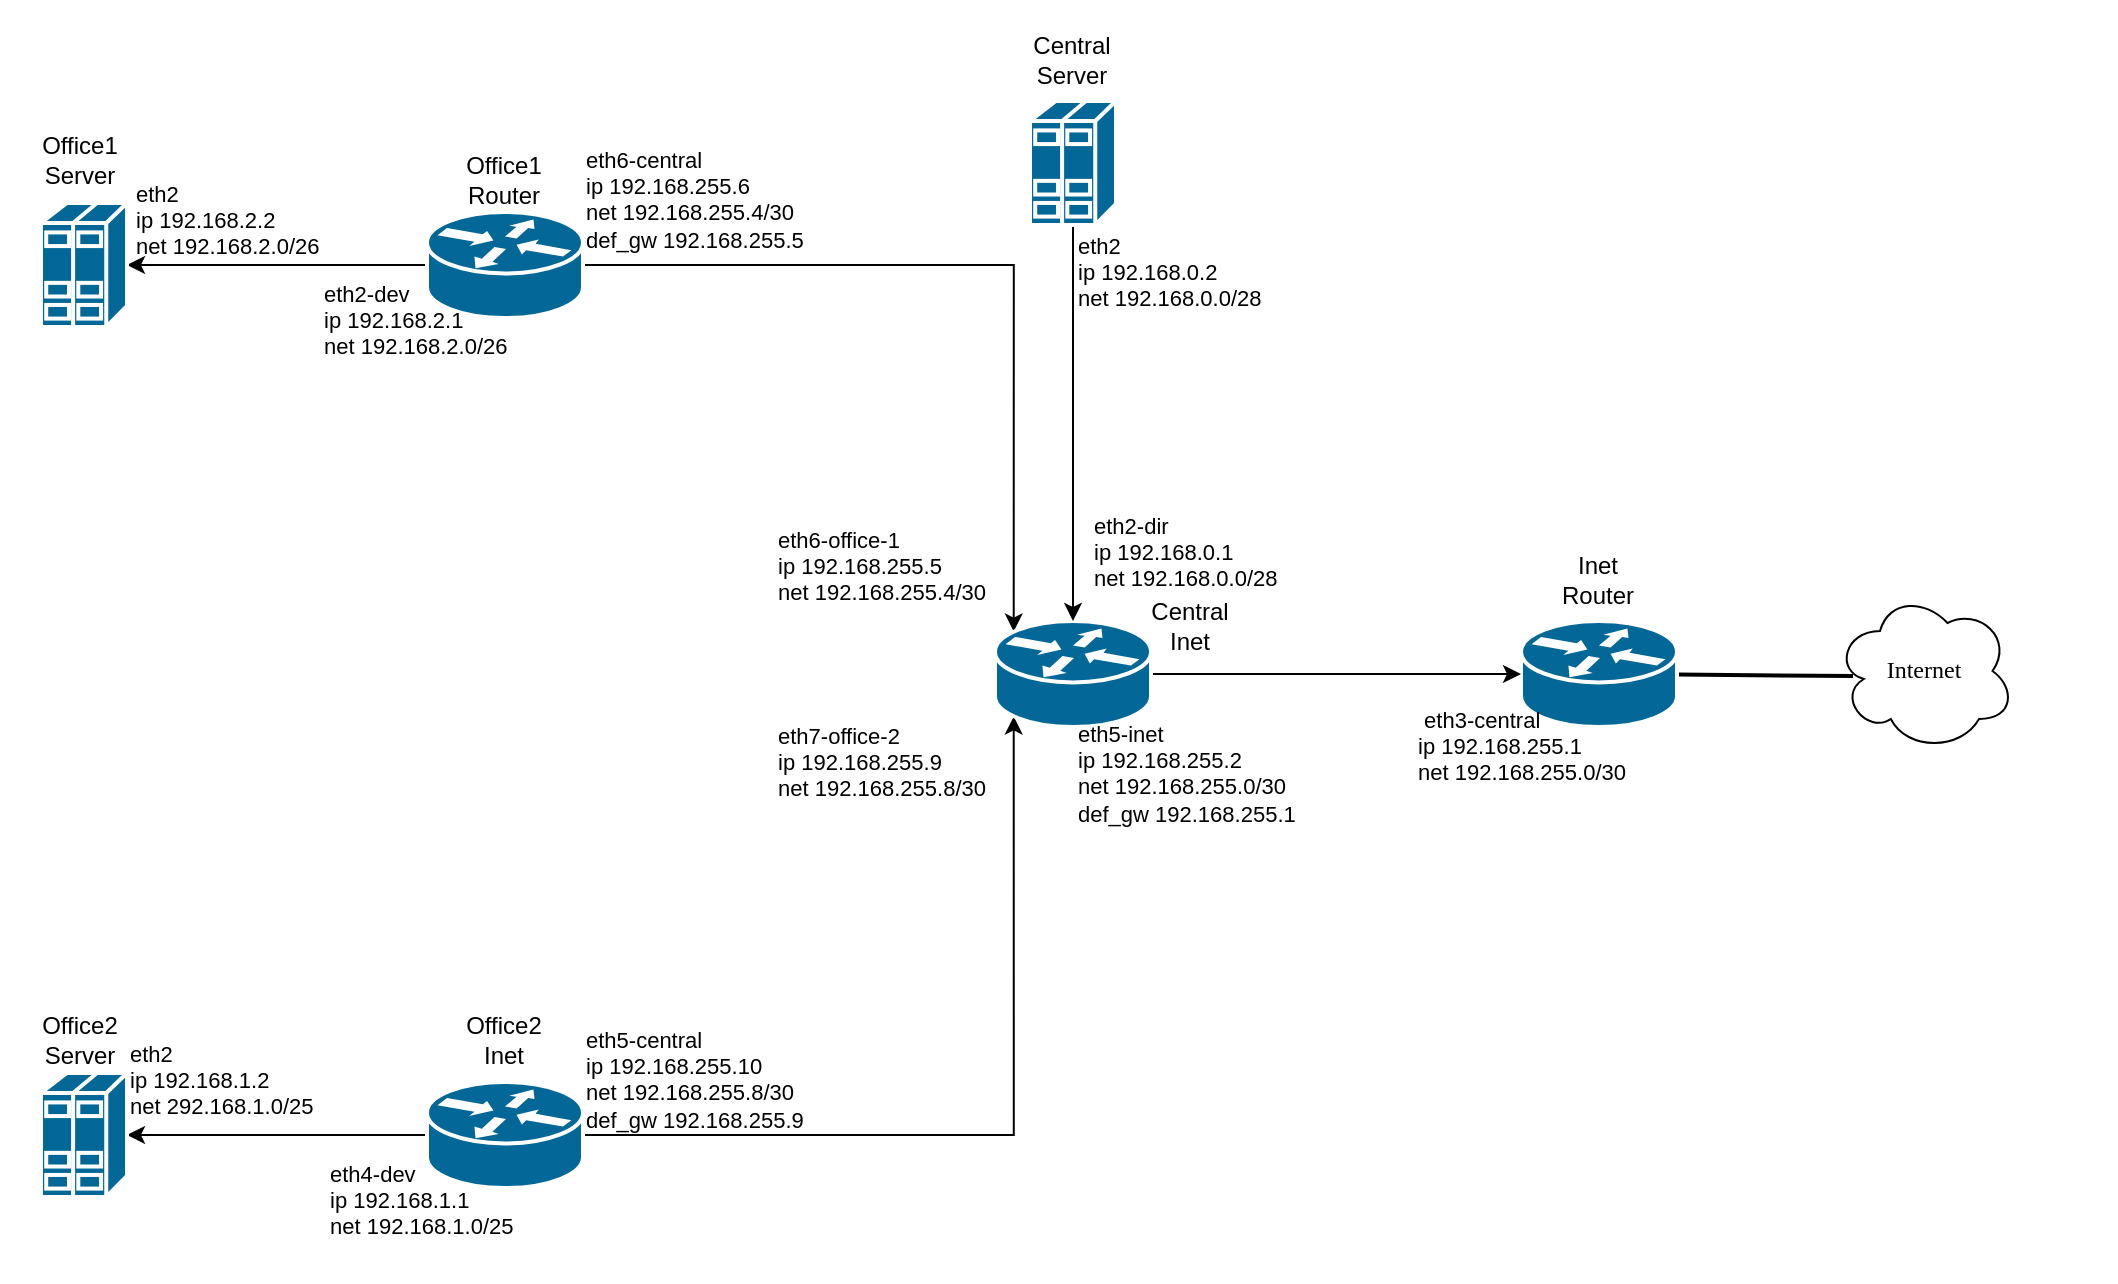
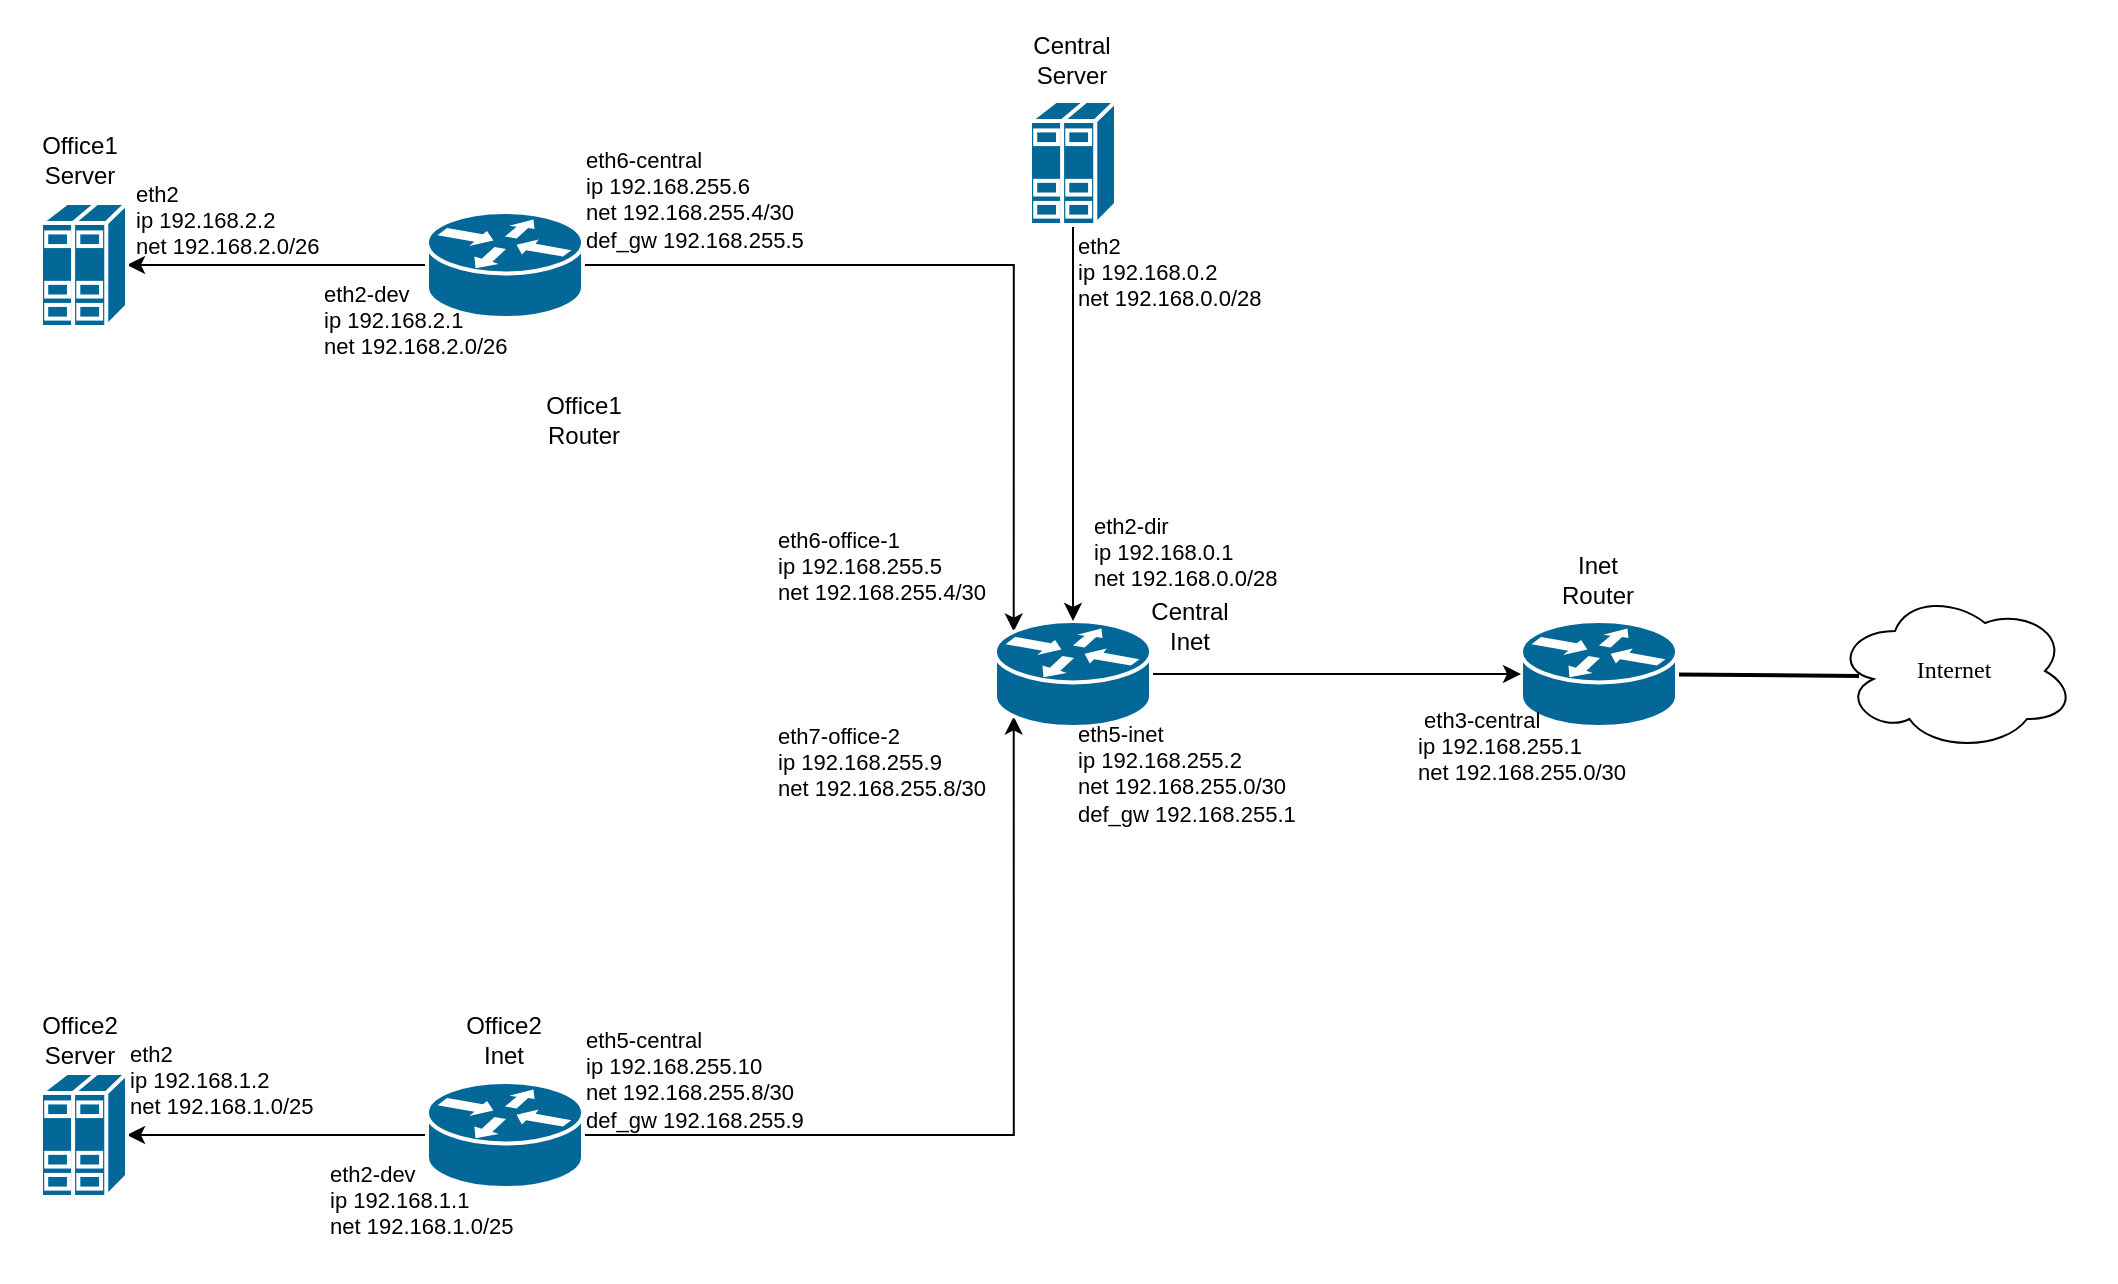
node "Office1 Router": moved (505, 181) -> (585, 421)
node "Internet": size 180x160 -> 240x160
node "eth2 ip 192.168.1.2 net 292.168.1.0/25": label "eth2 ip 192.168.1.2 net 292.168.1.0/25" -> "eth2 ip 192.168.1.2 net 192.168.1.0/25"
node "eth4-dev ip 192.168.1.1 net 192.168.1.0/25": label "eth4-dev ip 192.168.1.1 net 192.168.1.0/25" -> "eth2-dev ip 192.168.1.1 net 192.168.1.0/25"
